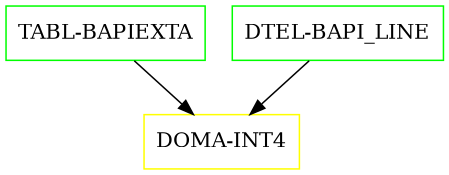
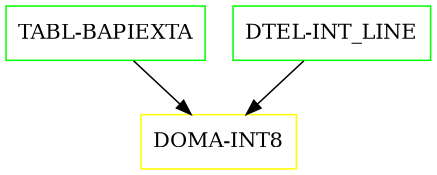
node "DTEL-BAPI_LINE": label "DTEL-BAPI_LINE" -> "DTEL-INT_LINE"
node "DOMA-INT4": label "DOMA-INT4" -> "DOMA-INT8"
